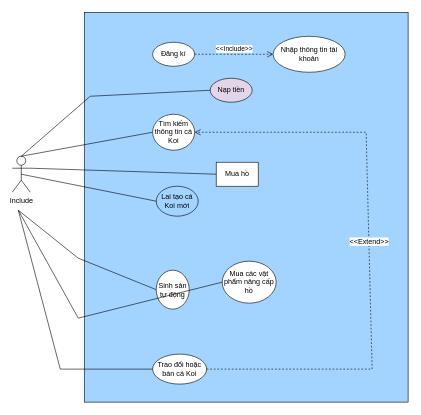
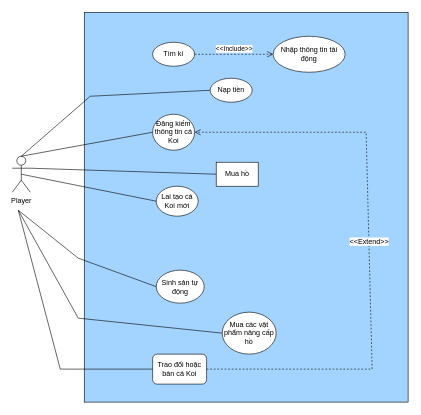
node "Đăng kí": label "Đăng kí" -> "Tìm kí"
node "Nhập thông tin tài khoản": label "Nhập thông tin tài khoản" -> "Nhập thông tin tài động"
node "Nạp tiền": fillcolor #e1d5e7 -> #ffffff
node "Tìm kiếm thông tin cá Koi": label "Tìm kiếm thông tin cá Koi" -> "Đăng kiếm thông tin cá Koi"
node "Include": label "Include" -> "Player"
node "Lai tạo cá Koi mới": fillcolor #a3d4ff -> #ffffff
node "Mua các vật phẩm nâng cấp hồ": moved (249, 282) -> (249, 333)
node "Sinh sản tự động": size 33x39 -> 48x33
node "Trao đổi hoặc bán cá Koi": shape ellipse -> rounded rectangle
